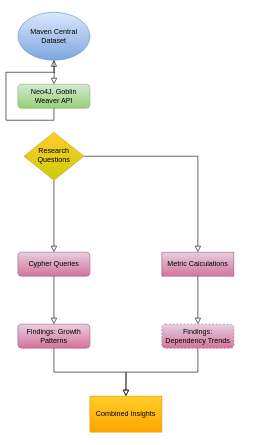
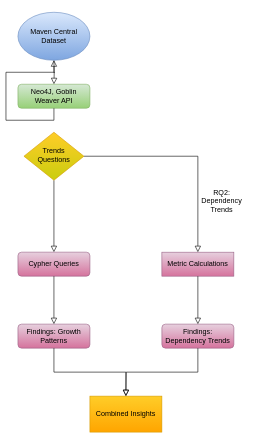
node "Research Questions": label "Research Questions" -> "Trends Questions"
node "RQ2: Dependency Trends": added
node "Findings: Dependency Trends": style dashed -> solid
